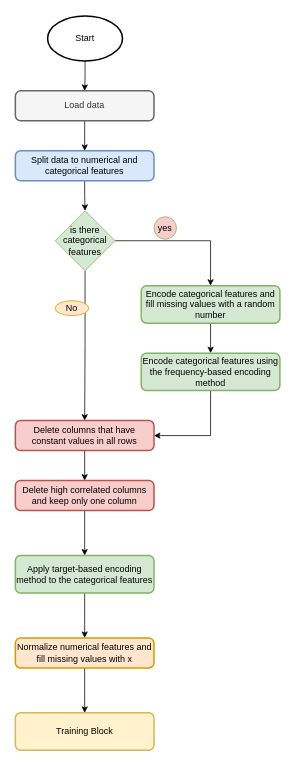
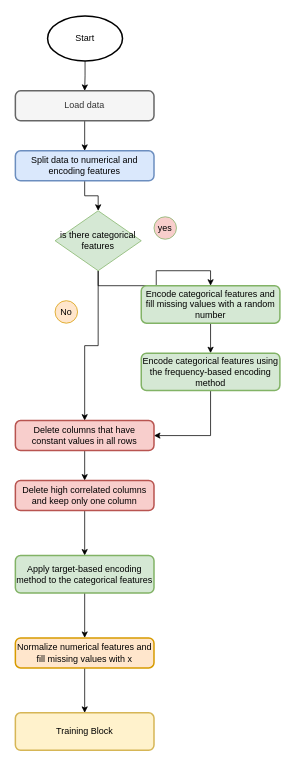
node "Split data to numerical and categorical features": label "Split data to numerical and categorical features" -> "Split data to numerical and encoding features"
node "is there categorical features": size 60x60 -> 86x60
node "No": size 34x15 -> 23x23
